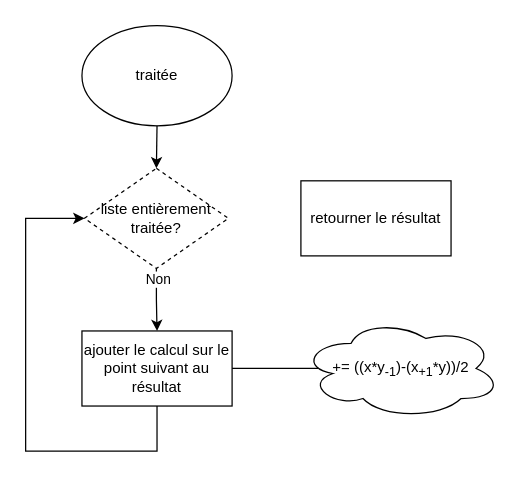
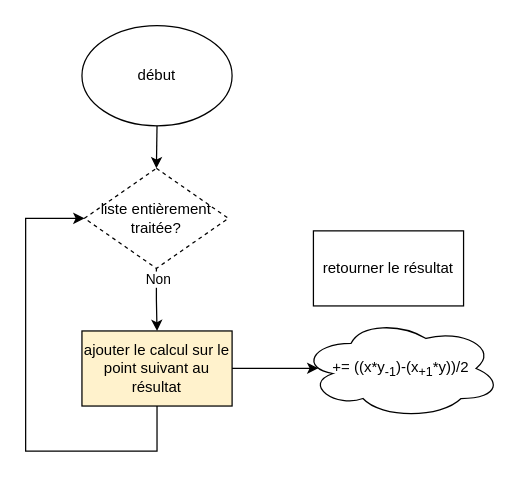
node "traitée": label "traitée" -> "début"
node "retourner le résultat": moved (376, 218) -> (388, 268)
node "ajouter le calcul sur le point suivant au résultat": fillcolor #ffffff -> #fff2cc
edge "ajouter le calcul sur le point suivant au résultat" -- "+= ((x*y-1)-(x+1*y))/2": arrowhead none -> classic
